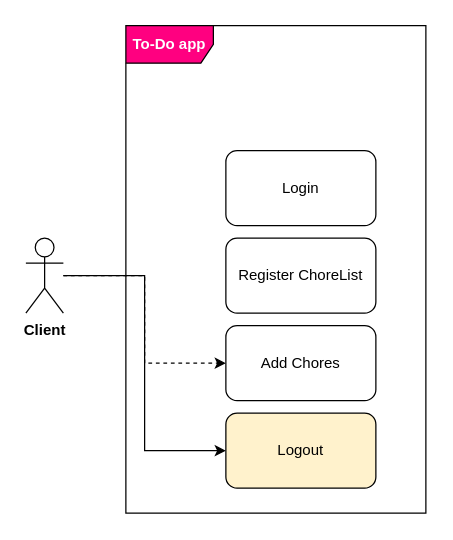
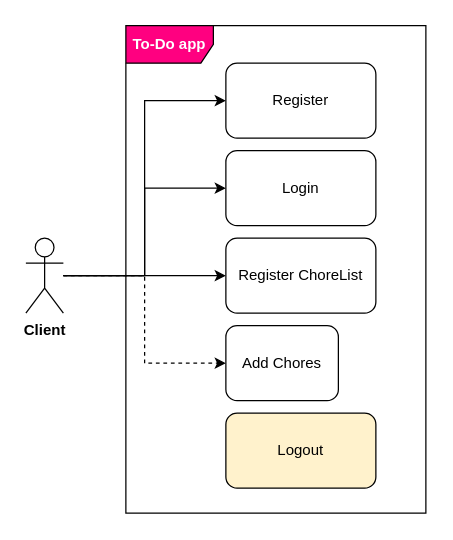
node "Register": added
edge "Client" -> "Register": added
edge "Client" -> "Login": added
edge "Client" -> "Register ChoreList": added
node "Add Chores": size 150x75 -> 113x75
edge "Client" -> "Logout": removed
